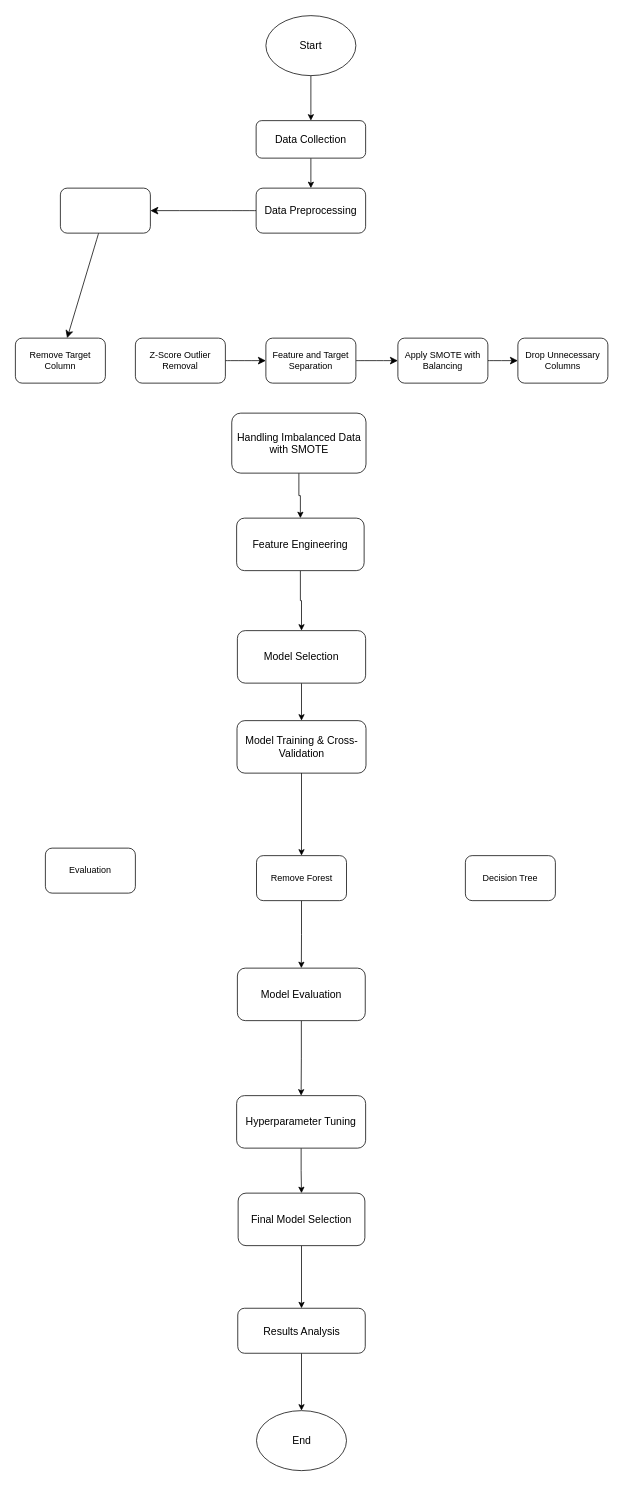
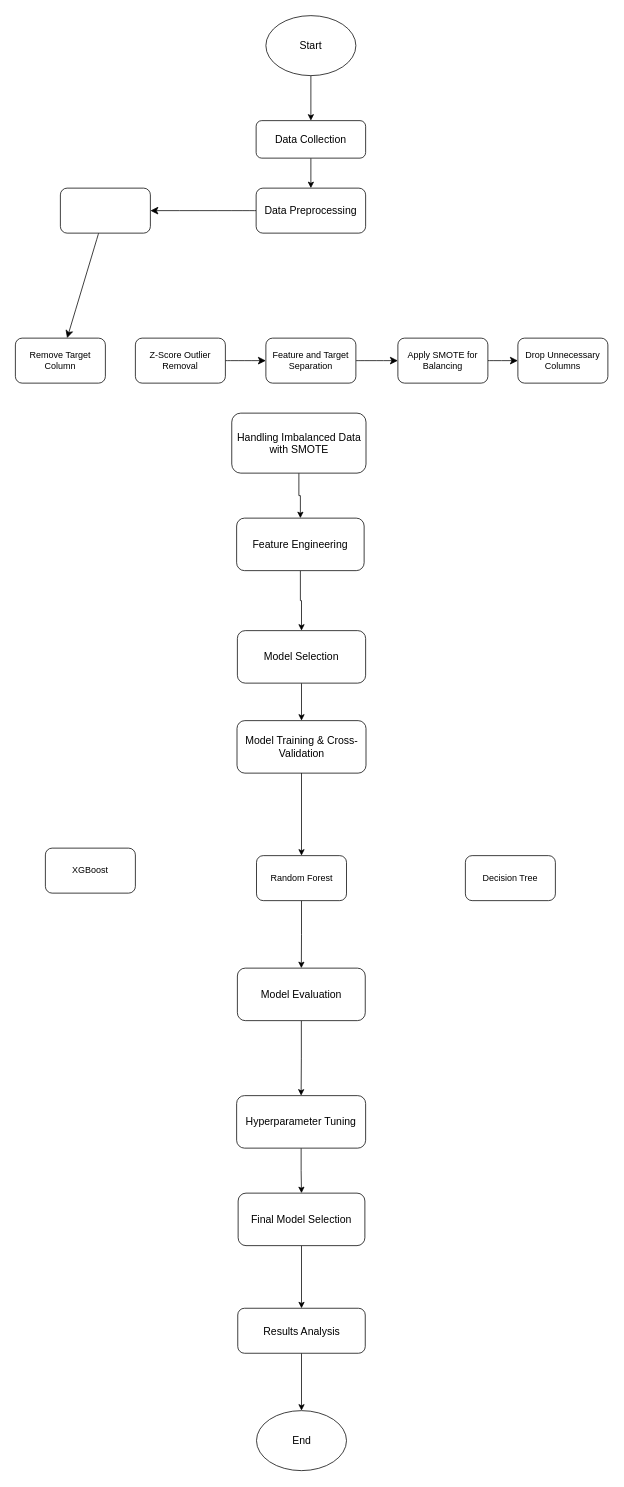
node "Apply SMOTE with Balancing": label "Apply SMOTE with Balancing" -> "Apply SMOTE for Balancing"
node "Evaluation": label "Evaluation" -> "XGBoost"
node "Remove Forest": label "Remove Forest" -> "Random Forest"
